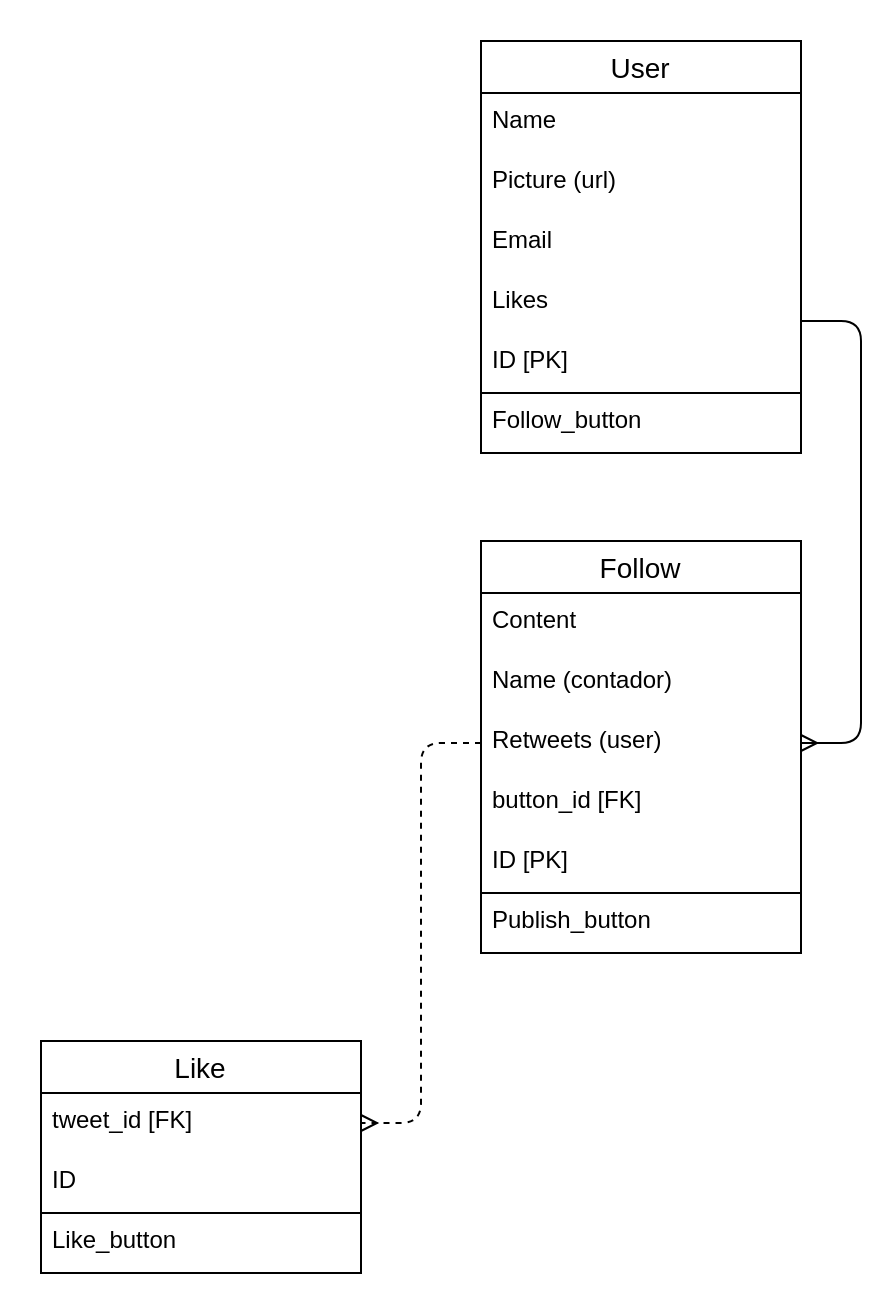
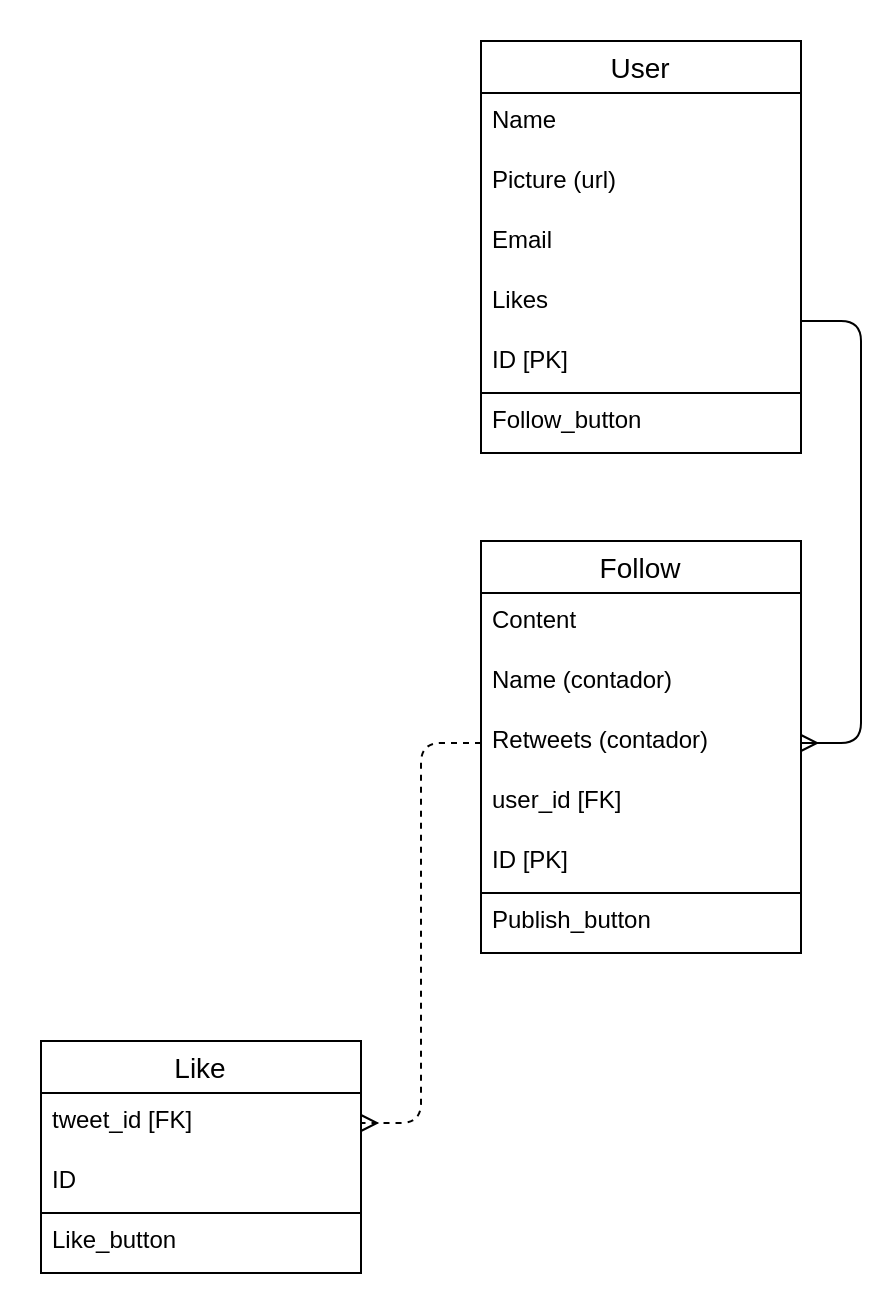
node "Retweets (user)": label "Retweets (user)" -> "Retweets (contador)"
node "button_id [FK]": label "button_id [FK]" -> "user_id [FK]"
